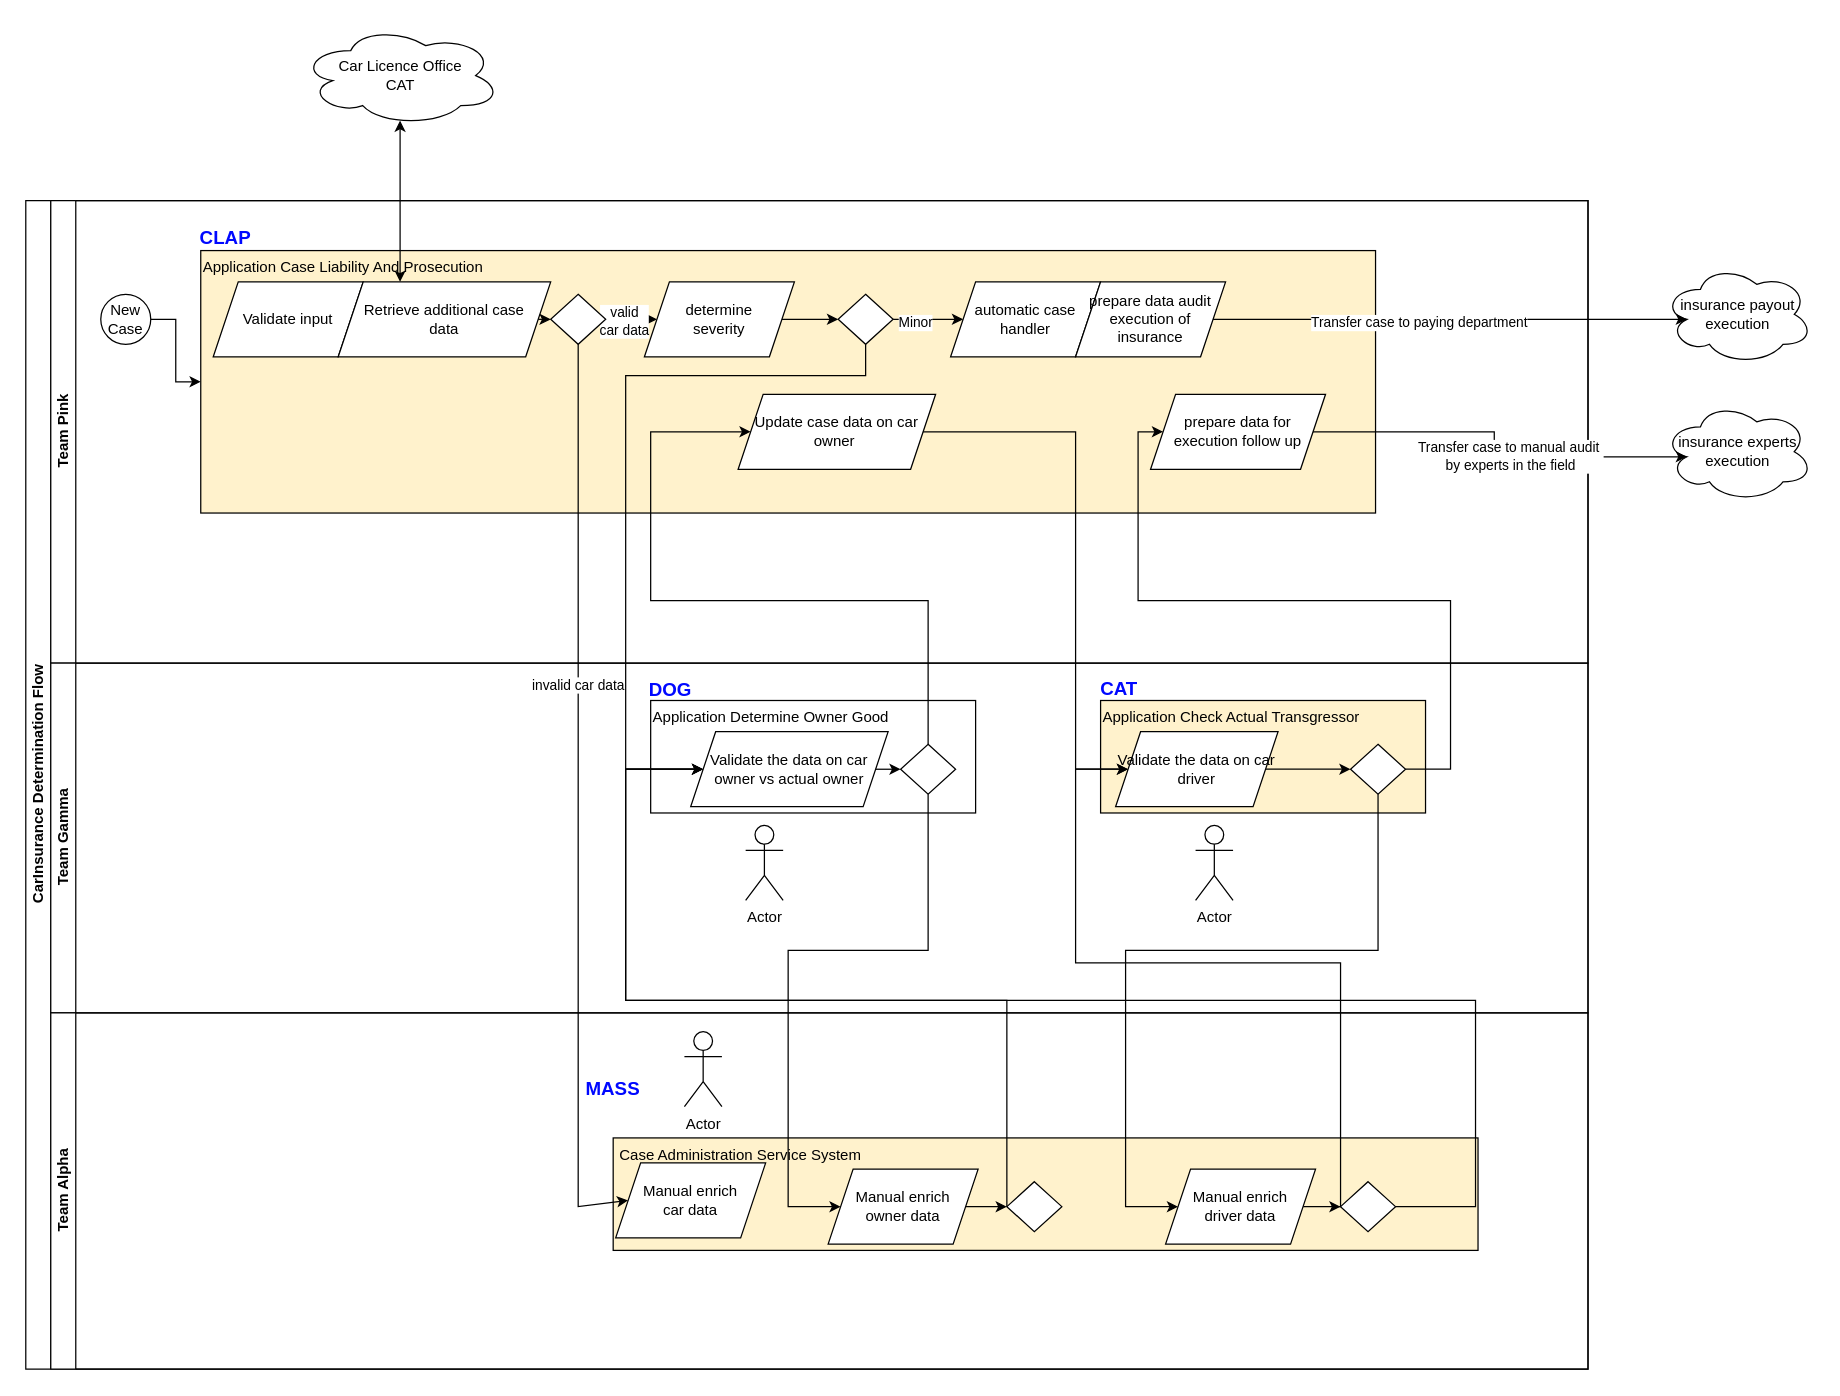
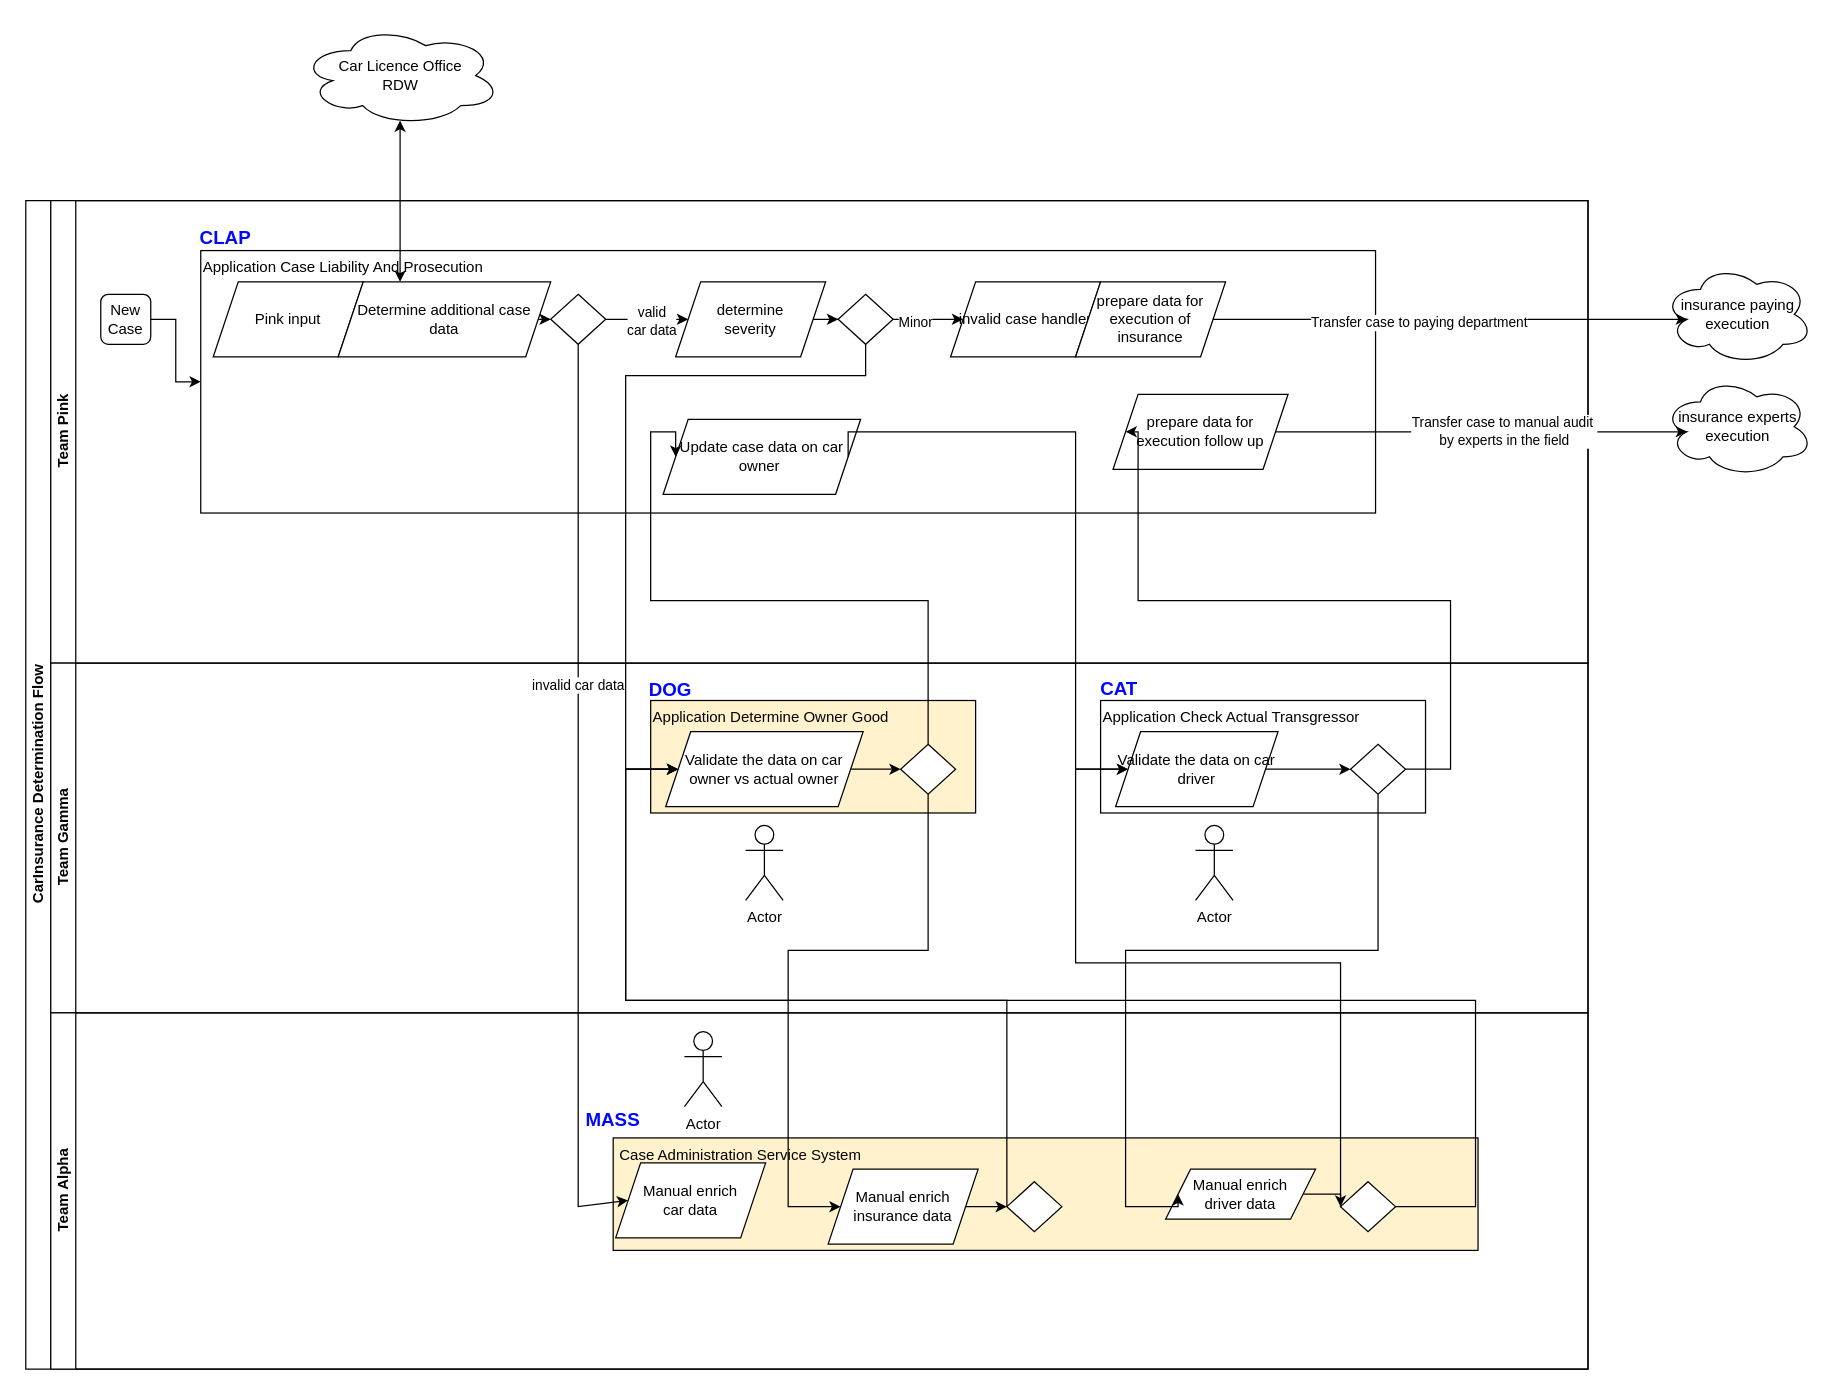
node "Car Licence Office CAT": label "Car Licence Office CAT" -> "Car Licence Office RDW"
node "insurance payout execution": label "insurance payout execution" -> "insurance paying execution"
node "New Case": shape ellipse -> rounded rectangle
node "Validate input": label "Validate input" -> "Pink input"
node "Retrieve additional case data": label "Retrieve additional case data" -> "Determine additional case data"
node "determine severity": moved (719, 319) -> (751, 319)
node "automatic case handler": label "automatic case handler" -> "invalid case handler"
node "prepare data audit execution of insurance": label "prepare data audit execution of insurance" -> "prepare data for execution of insurance"
node "Application Case Liability And Prosecution": fillcolor #fff2cc -> #ffffff
node "Update case data on car owner": moved (837, 432) -> (762, 457)
node "prepare data for execution follow up": moved (1238, 432) -> (1201, 432)
node "insurance experts execution": moved (1738, 452) -> (1738, 427)
node "Application Determine Owner Good": fillcolor #ffffff -> #fff2cc
node "Application Check Actual Transgressor": fillcolor #fff2cc -> #ffffff
node "Validate the data on car owner vs actual owner": moved (789, 769) -> (764, 769)
node "MASS": moved (613, 1088) -> (613, 1119)
node "Manual enrich owner data": label "Manual enrich owner data" -> "Manual enrich insurance data"
node "Manual enrich driver data": size 150x75 -> 150x50
